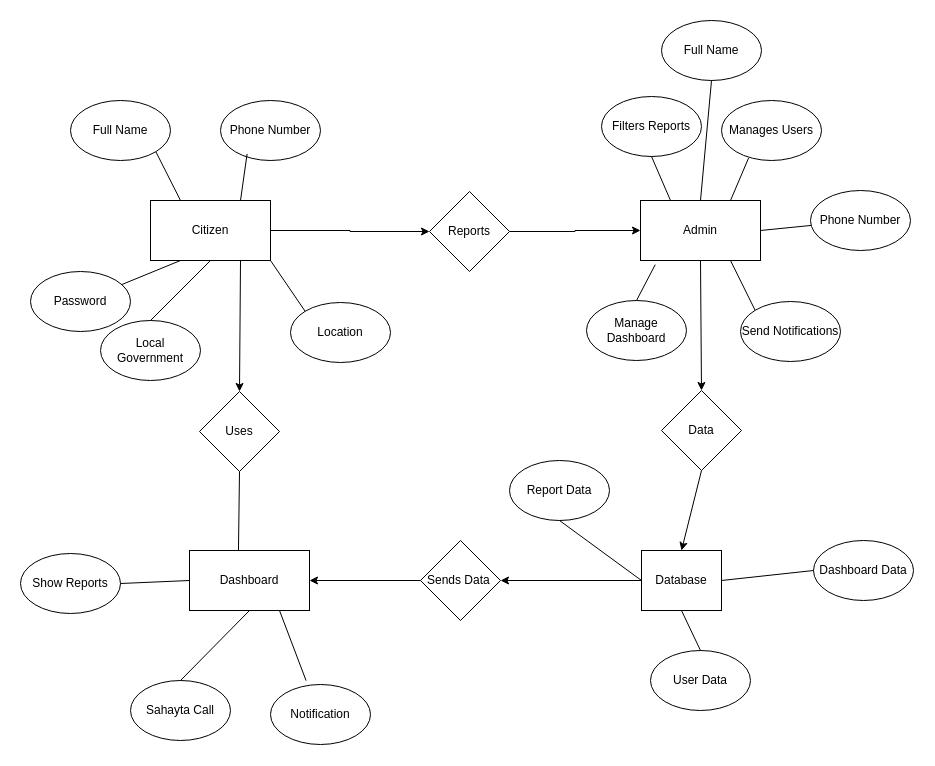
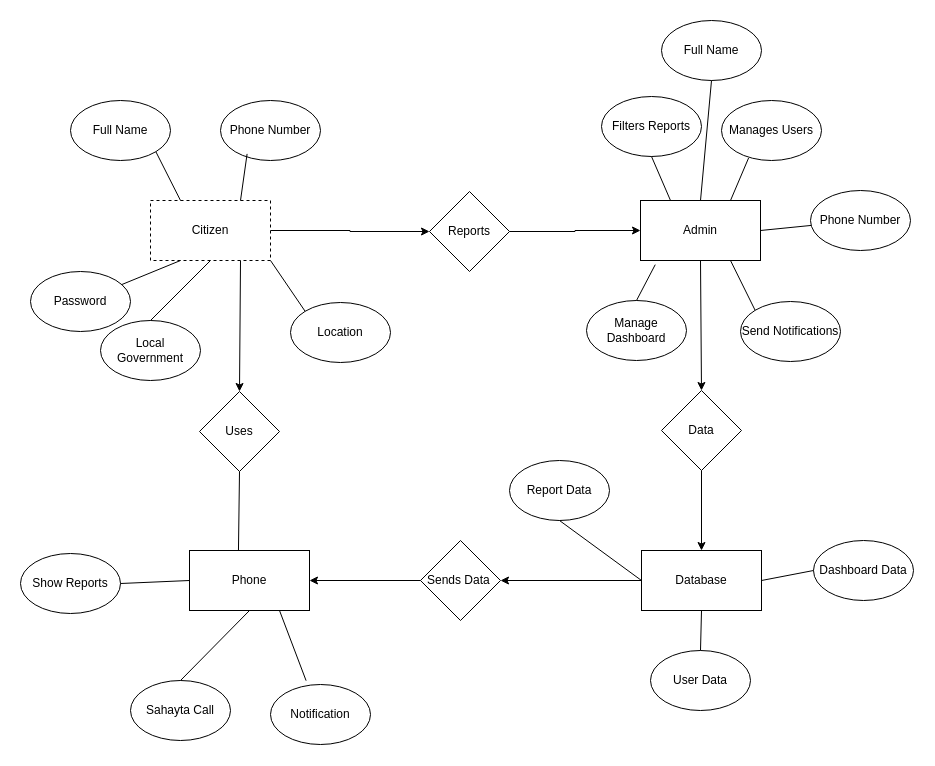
node "Citizen": style solid -> dashed
node "Dashboard": label "Dashboard" -> "Phone"
node "Database": size 80x60 -> 120x60
